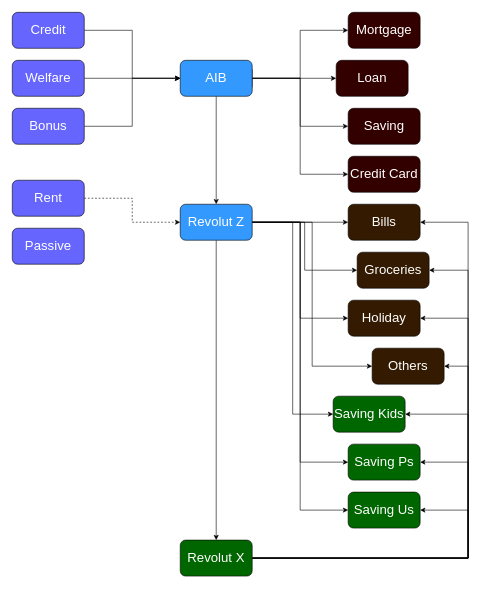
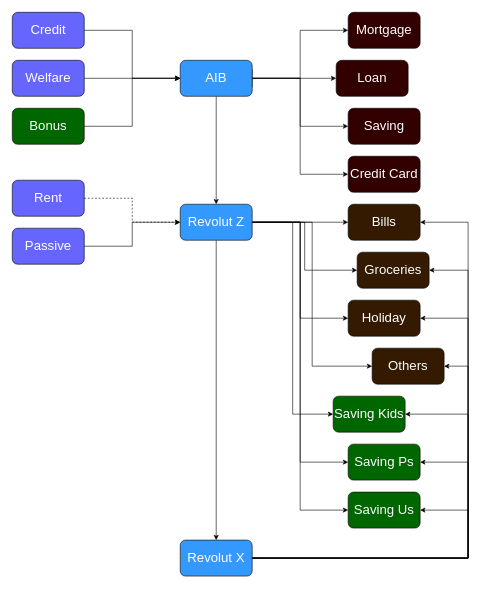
node "Bonus": fillcolor #6666ff -> #006600
edge "Passive" -> "Revolut Z": added
node "Revolut X": fillcolor #006600 -> #3399ff
